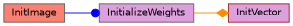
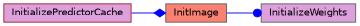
node "InitializePredictorCache": added
node "InitVector": removed
